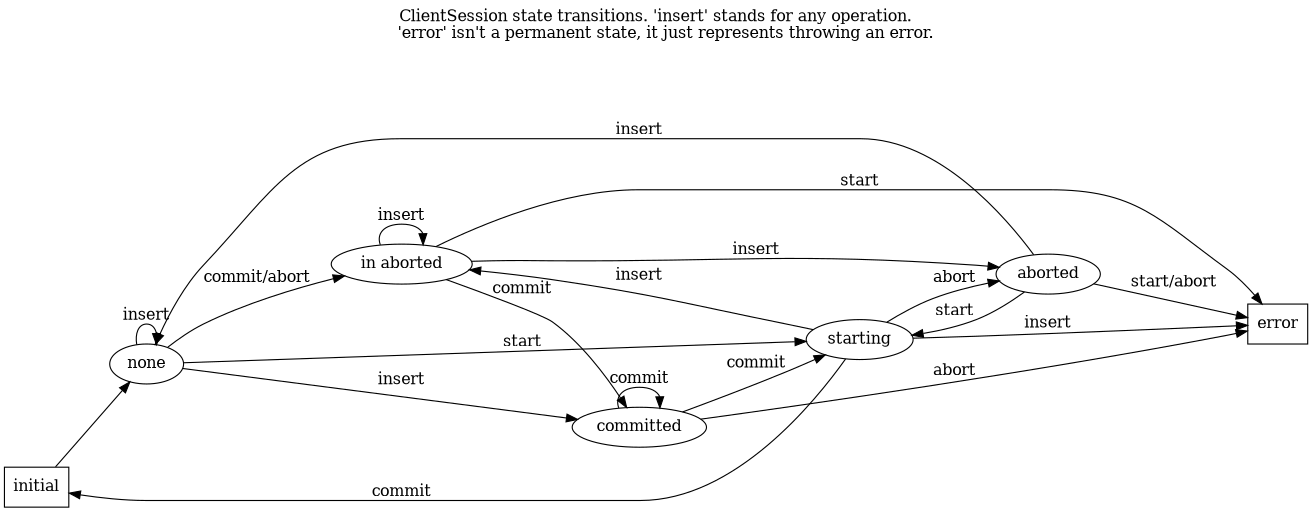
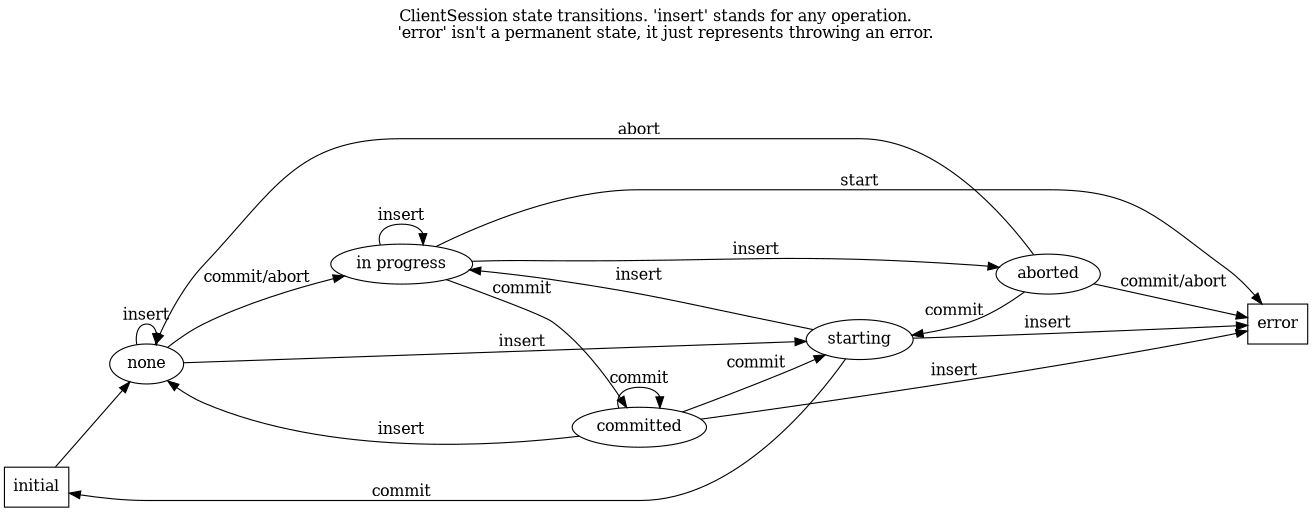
edge "aborted" -> "none": label "insert" -> "abort"
node "in aborted": label "in aborted" -> "in progress"
edge "aborted" -> "error": label "start/abort" -> "commit/abort"
edge "starting" -> "aborted": removed, label "abort"
edge "aborted" -> "starting": label "start" -> "commit"
edge "none" -> "starting": label "start" -> "insert"
edge "committed" -> "error": label "abort" -> "insert"
edge "none" -> "committed": reversed
